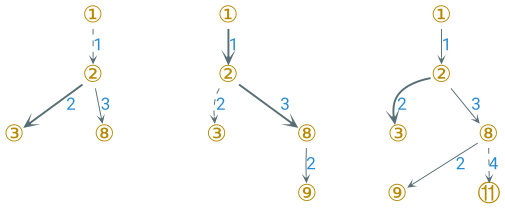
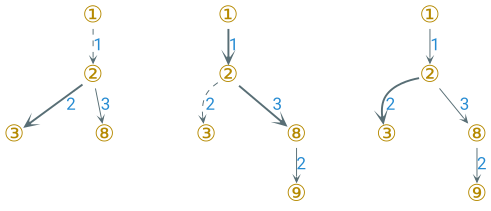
node "⑪": removed
